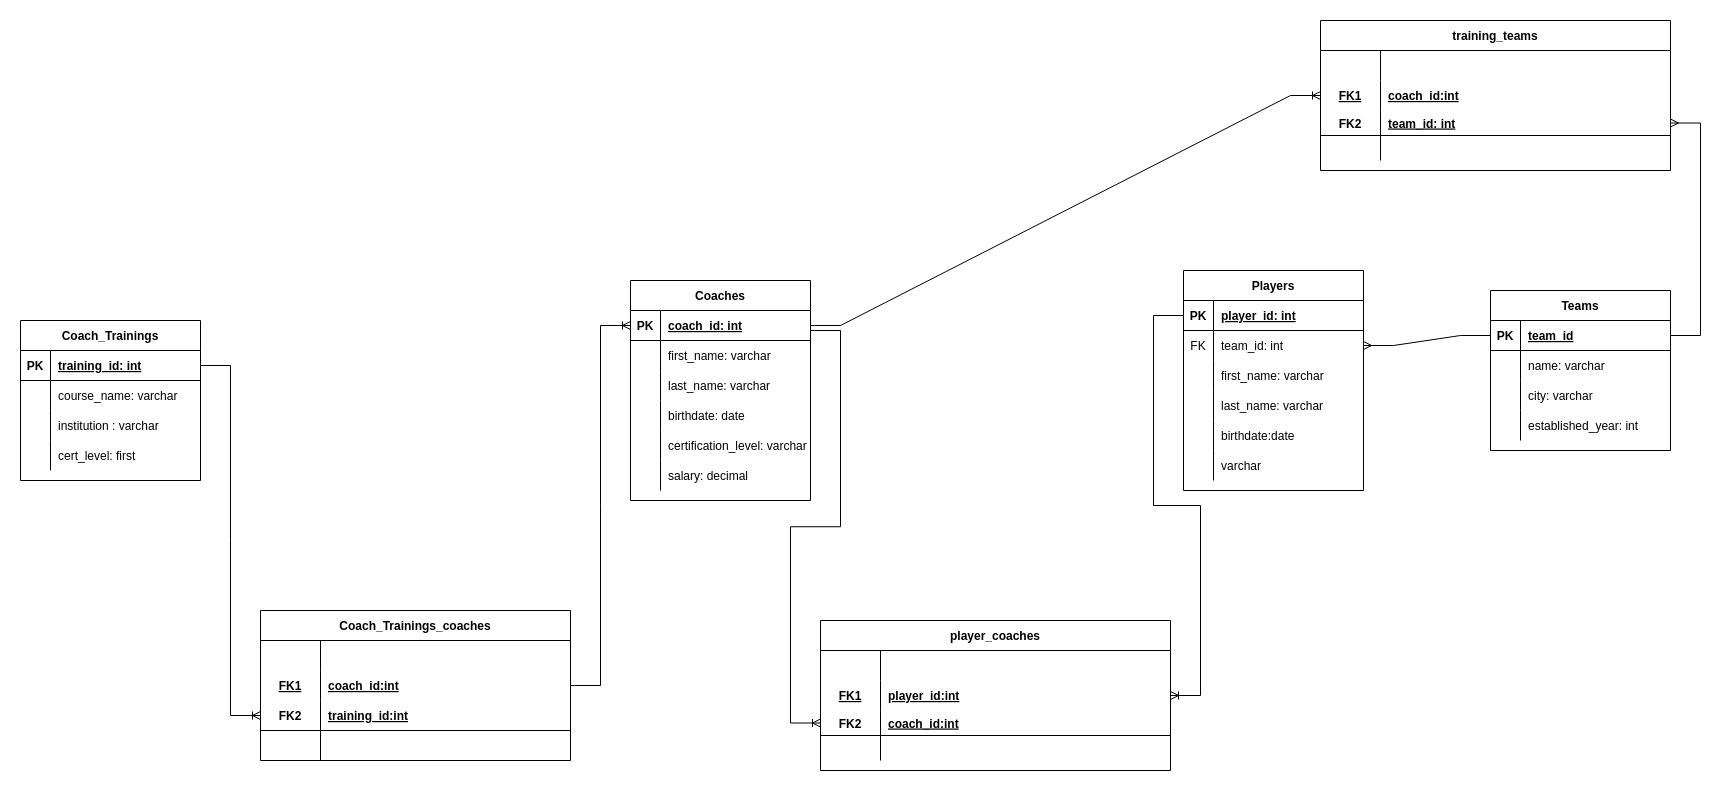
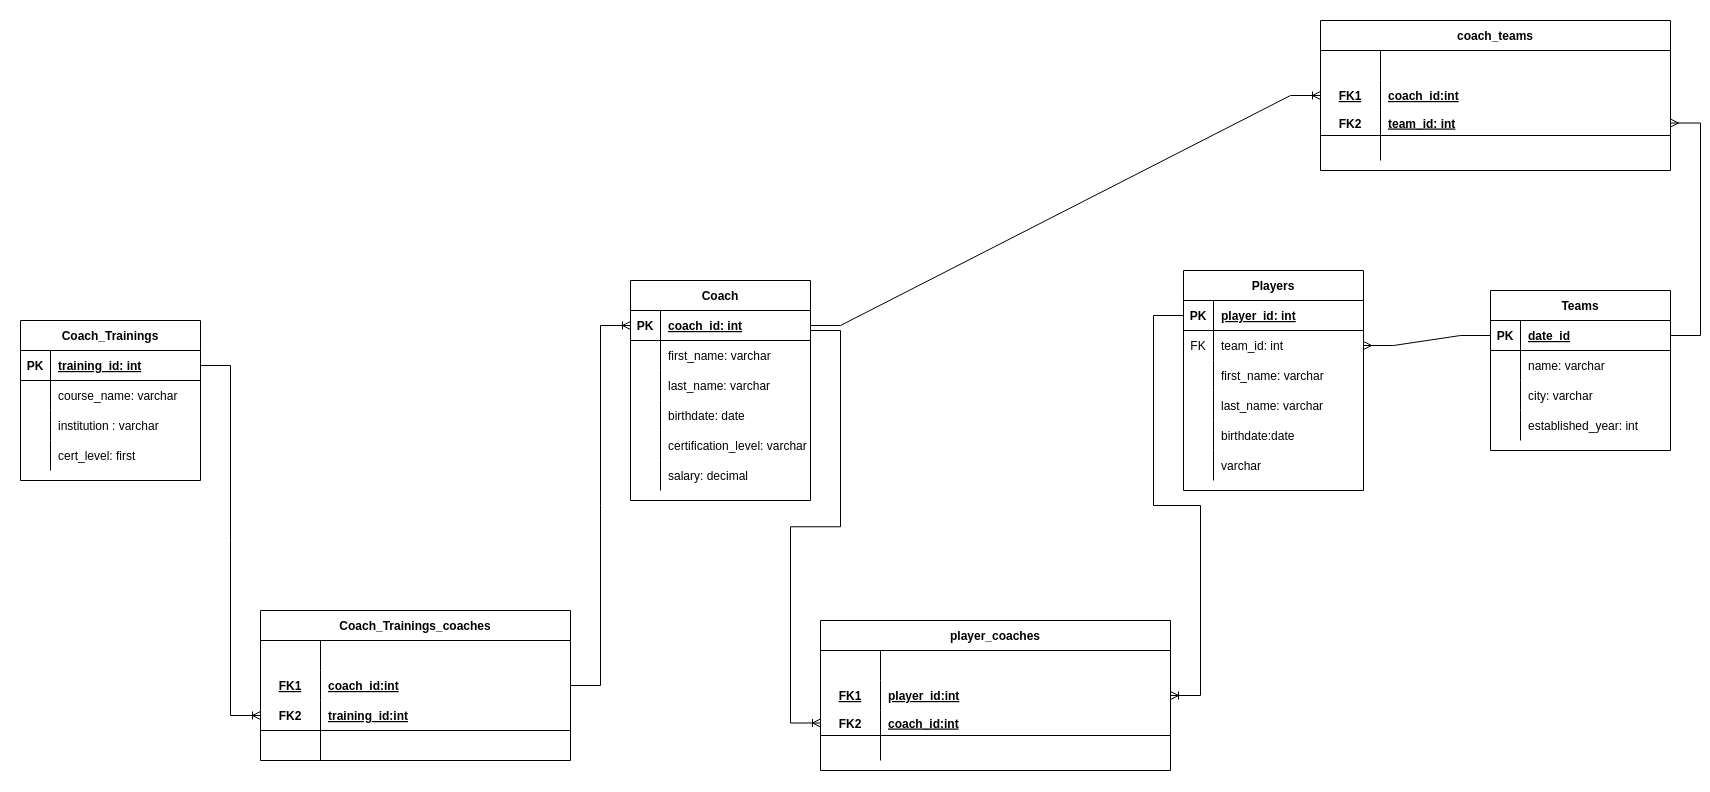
node "training_teams": label "training_teams" -> "coach_teams"
node "Coaches": label "Coaches" -> "Coach"
node "team_id": label "team_id" -> "date_id"
